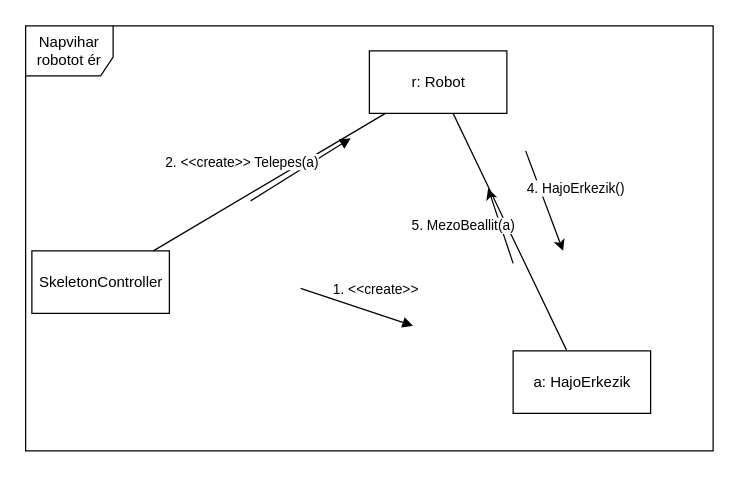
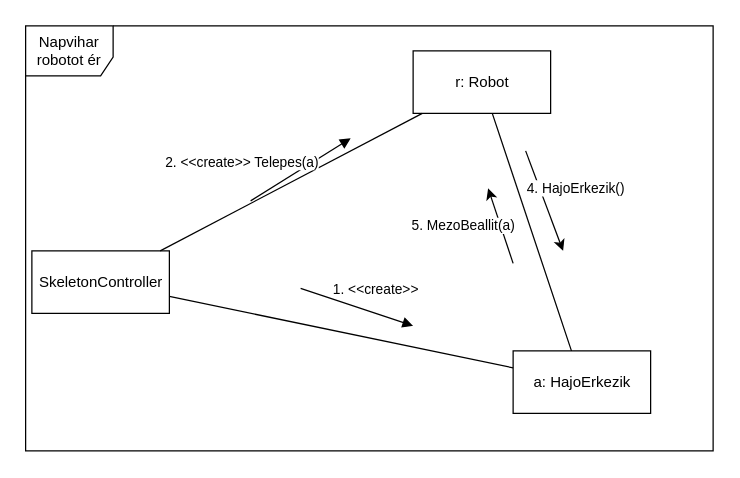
node "r: Robot": moved (438, 82) -> (482, 82)
edge "SkeletonController" -- "a: HajoErkezik": added
